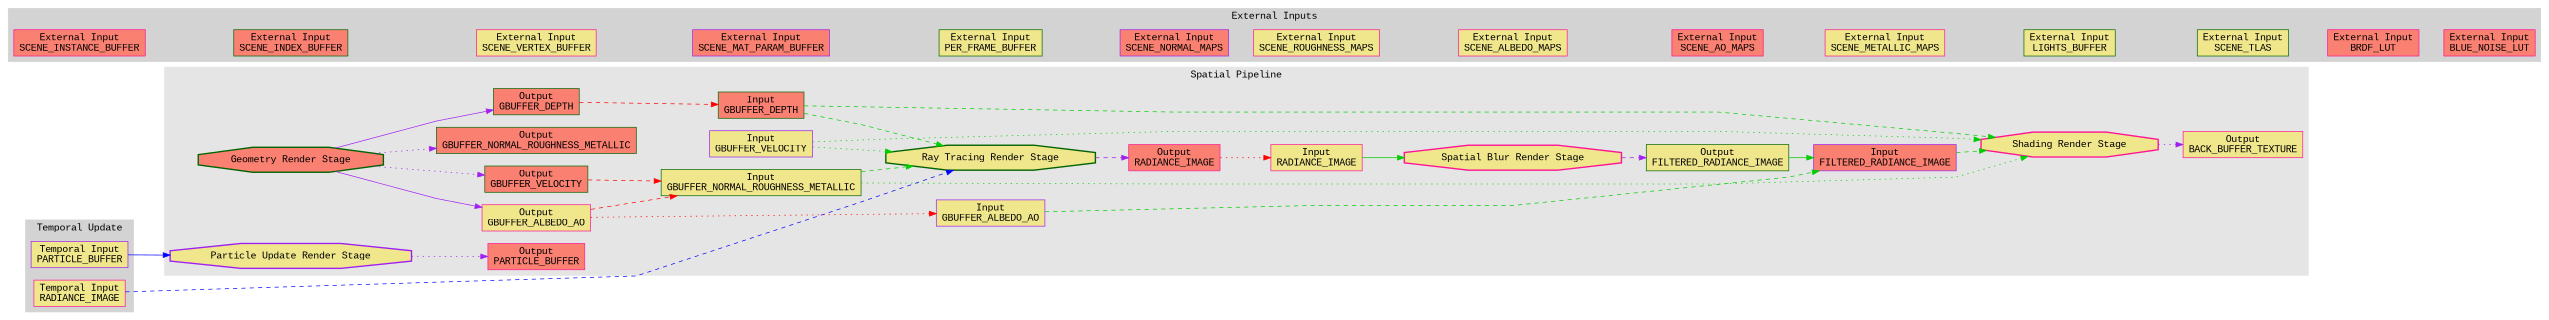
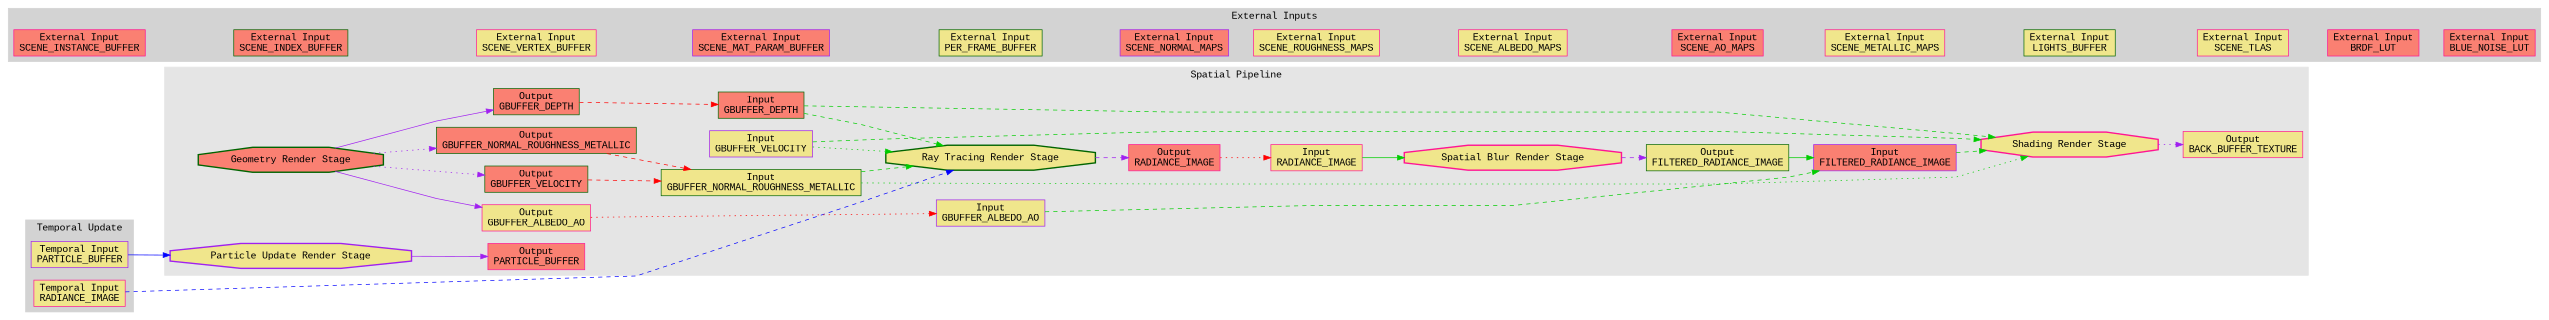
node "External Input SCENE_TLAS": color darkgreen -> deeppink
edge "Input GBUFFER_VELOCITY" -> "Shading Render Stage": style dotted -> dashed
edge "Output GBUFFER_ALBEDO_AO" -> "Input GBUFFER_NORMAL_ROUGHNESS_METALLIC": now "Output GBUFFER_NORMAL_ROUGHNESS_METALLIC" -> "Input GBUFFER_NORMAL_ROUGHNESS_METALLIC"
edge "Particle Update Render Stage" -> "Output PARTICLE_BUFFER": style dotted -> solid
